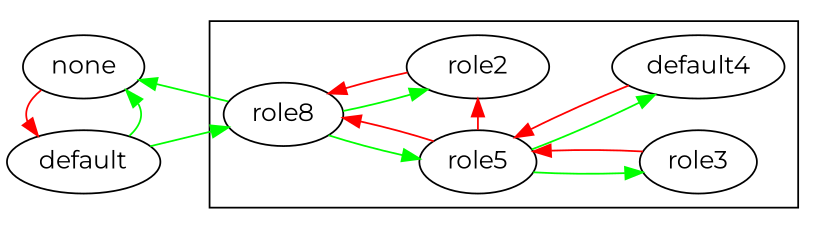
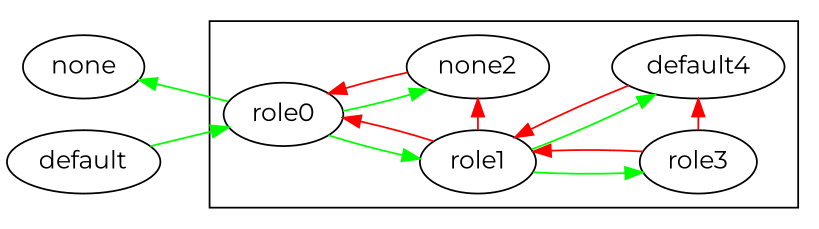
node "role2": label "role2" -> "none2"
edge "none" -> "default": removed
node "role8": label "role8" -> "role0"
edge "default" -> "none": removed
edge "role3" -> "default4": added
node "role5": label "role5" -> "role1"
